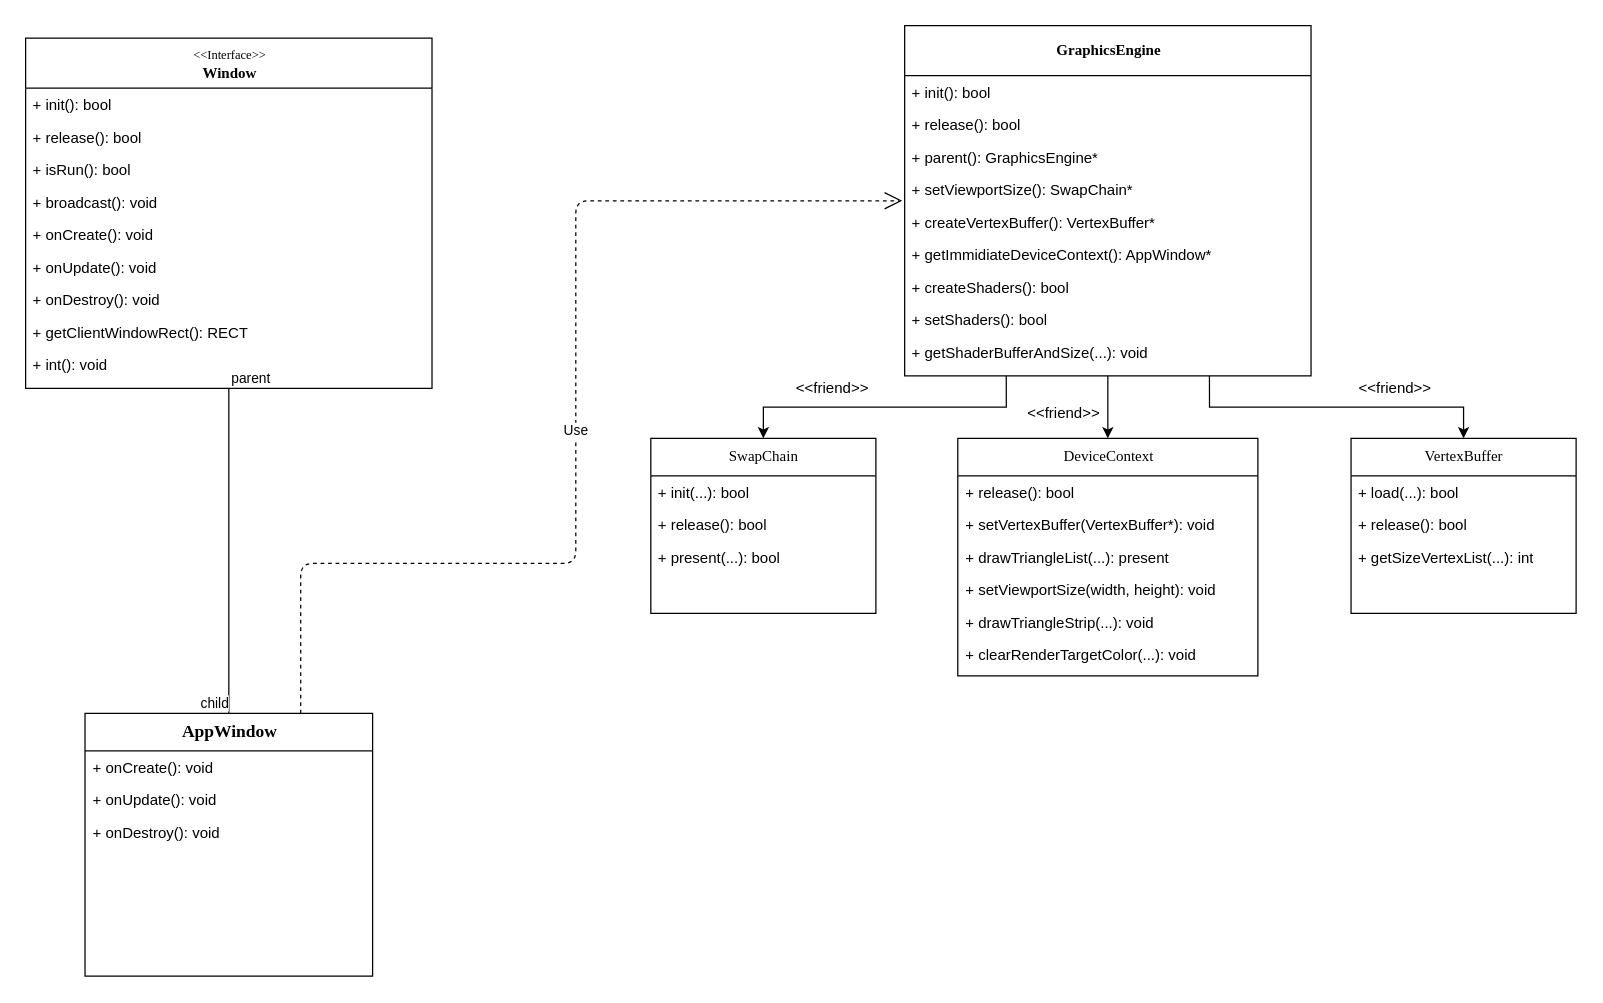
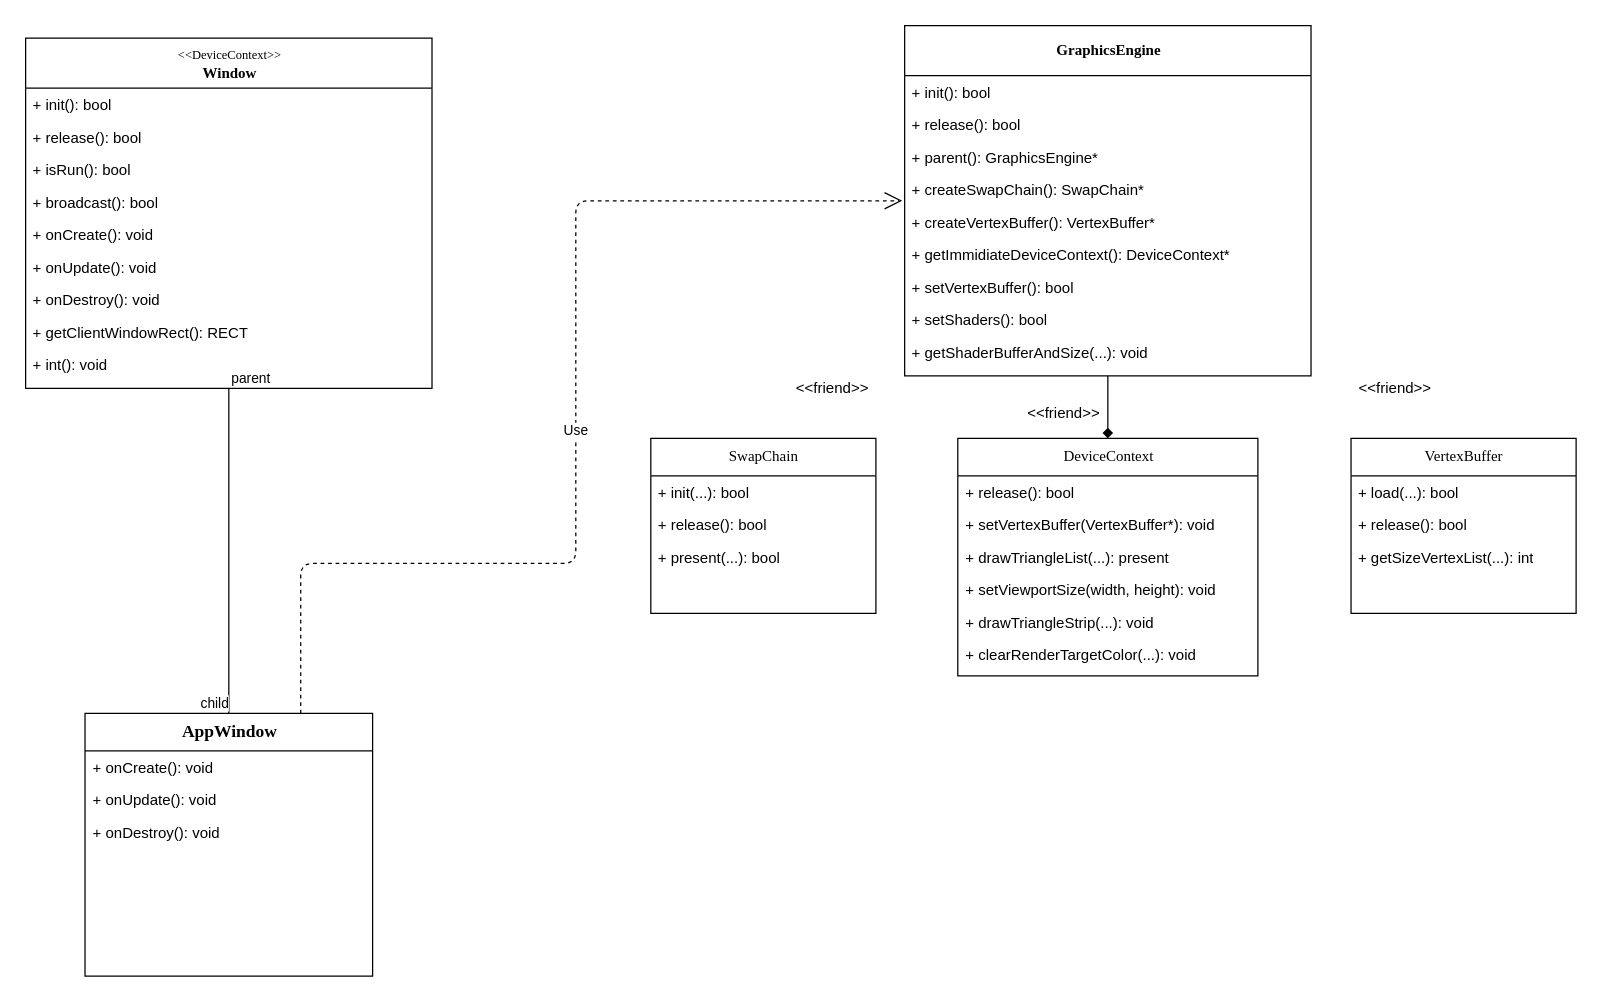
node "<<Interface>> Window": label "<<Interface>> Window" -> "<<DeviceContext>> Window"
node "+ setViewportSize(): SwapChain*": label "+ setViewportSize(): SwapChain*" -> "+ createSwapChain(): SwapChain*"
node "+ broadcast(): void": label "+ broadcast(): void" -> "+ broadcast(): bool"
node "+ getImmidiateDeviceContext(): AppWindow*": label "+ getImmidiateDeviceContext(): AppWindow*" -> "+ getImmidiateDeviceContext(): DeviceContext*"
node "+ createShaders(): bool": label "+ createShaders(): bool" -> "+ setVertexBuffer(): bool"
edge "GraphicsEngine" -> "SwapChain": removed
edge "GraphicsEngine" -> "VertexBuffer": removed
edge "GraphicsEngine" -> "DeviceContext": arrowhead classic -> diamond
